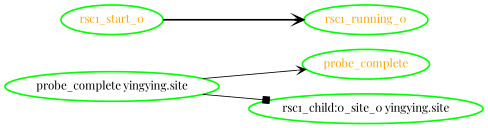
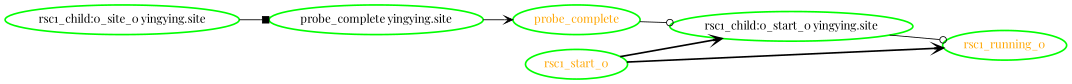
node "rsc1_child:0_start_0 yingying.site": added
edge "probe_complete yingying.site" -> "rsc1_child:0_site_0 yingying.site": reversed
